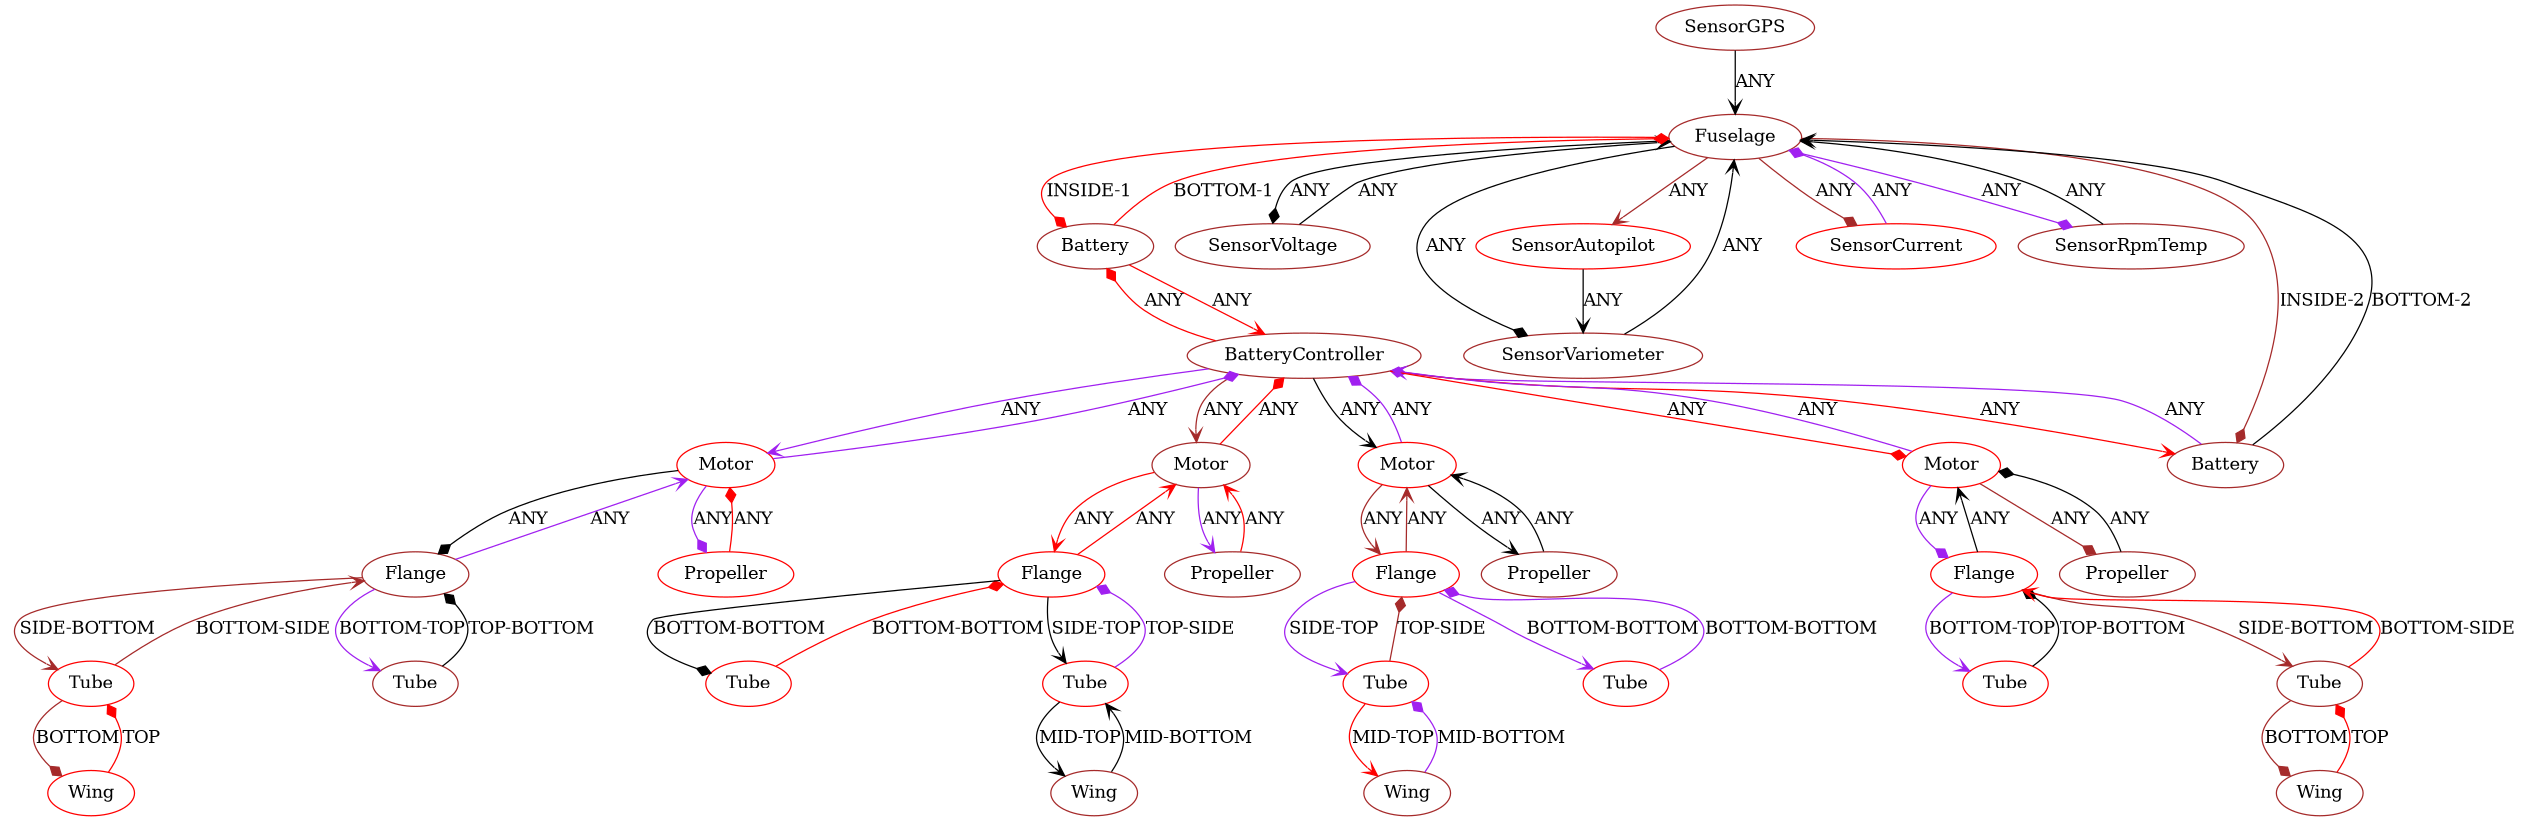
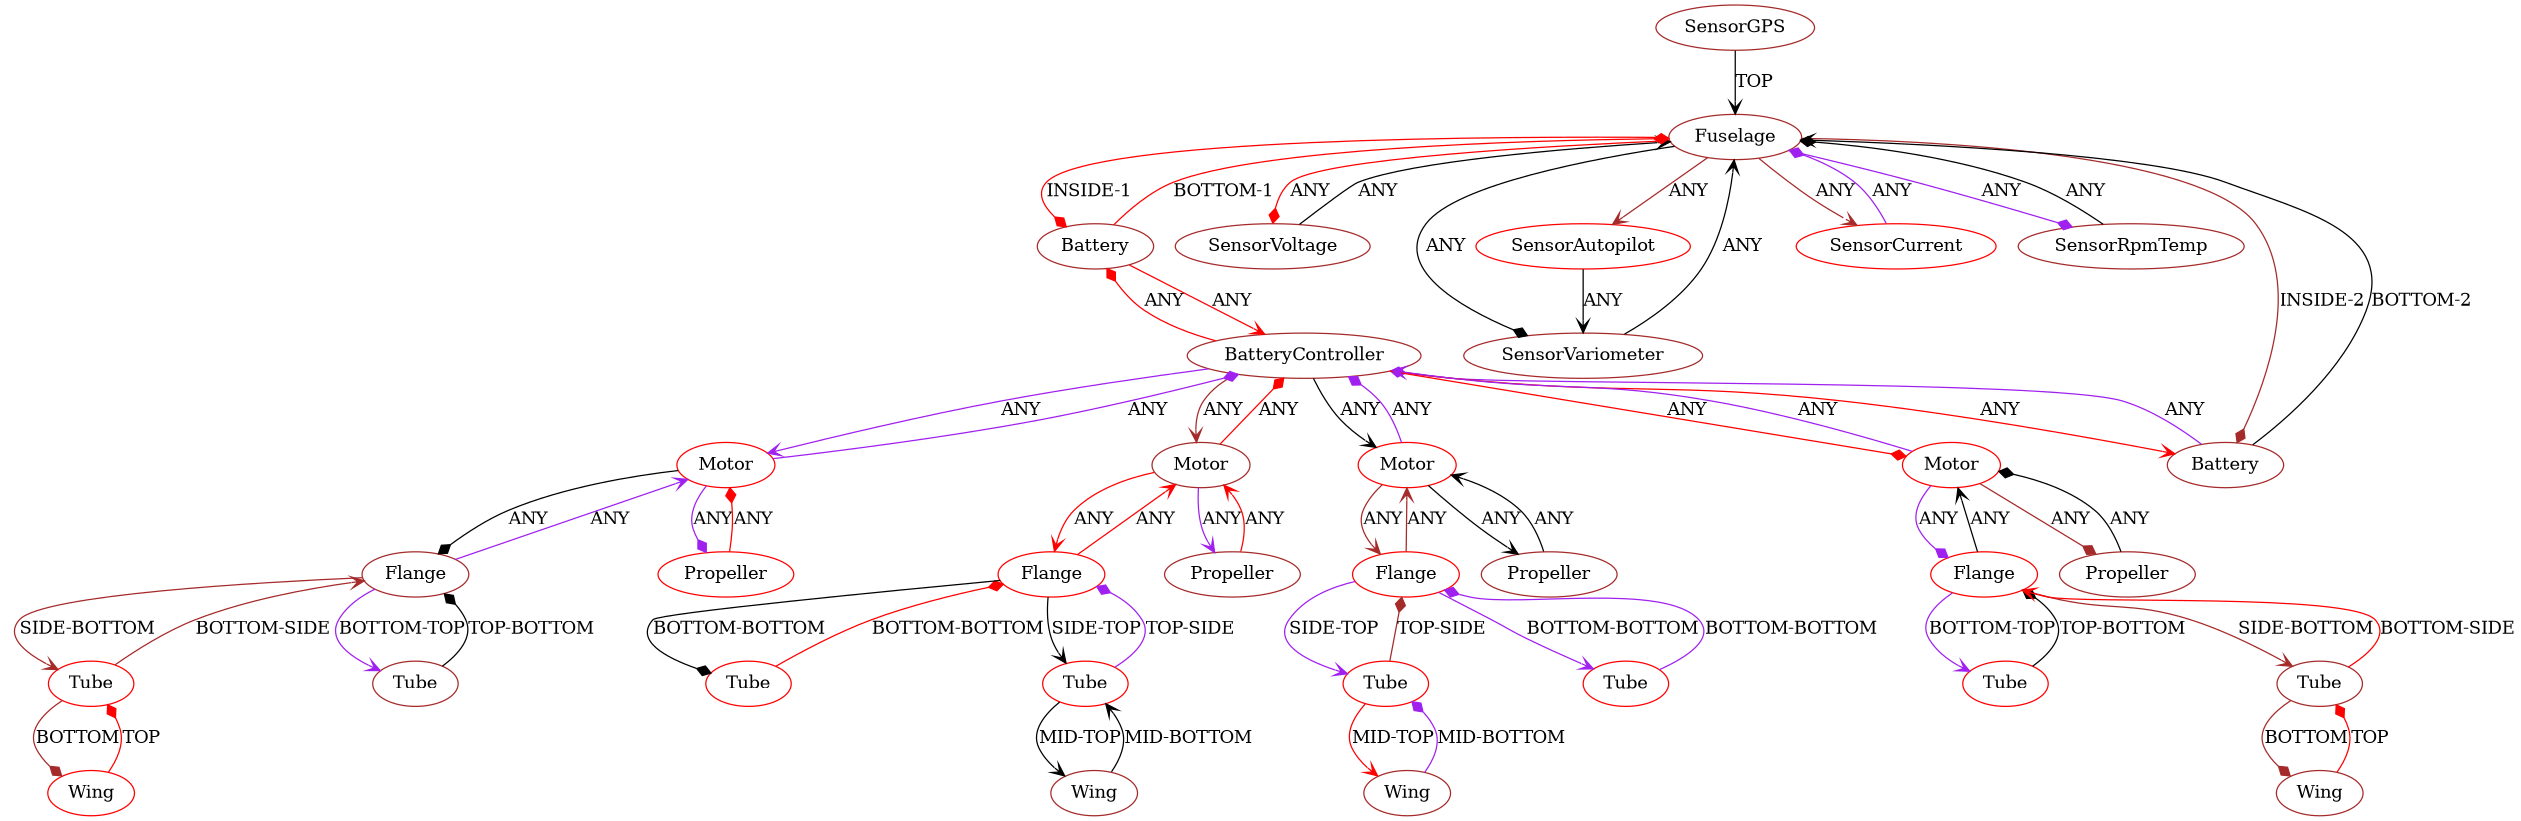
edge "SensorGPS" -> "Fuselage": label "ANY" -> "TOP"
edge "Fuselage" -> "SensorVoltage": color black -> red
edge "SensorRpmTemp" -> "Fuselage": arrowhead vee -> diamond
edge "Fuselage" -> "SensorCurrent": arrowhead diamond -> vee
